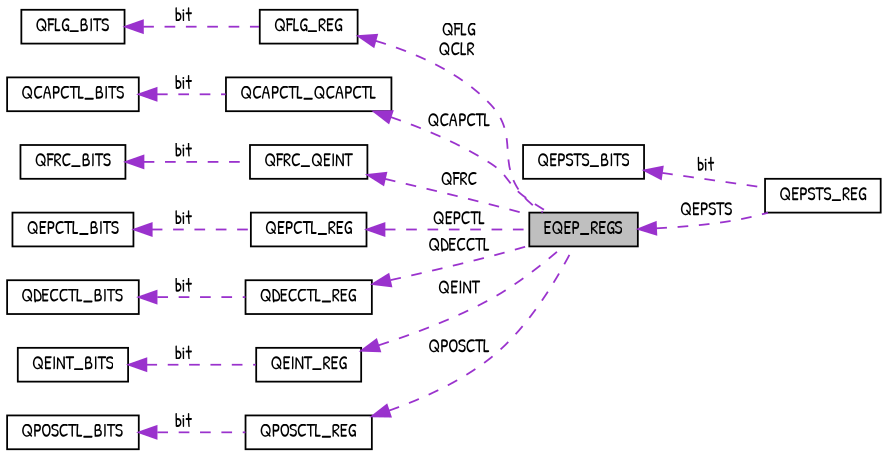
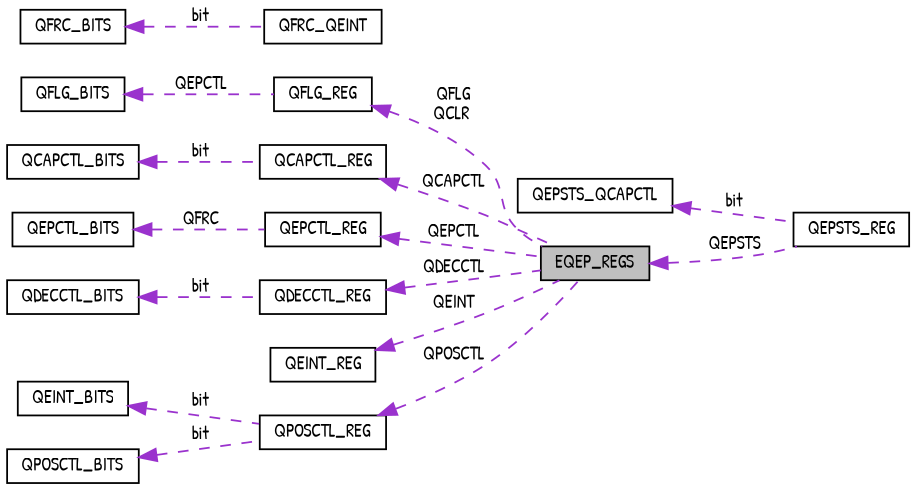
edge "QFLG_REG" -> "QFLG_BITS": label " bit" -> " QEPCTL"
node "QCAPCTL_QCAPCTL": label "QCAPCTL_QCAPCTL" -> "QCAPCTL_REG"
node "QEPSTS_BITS": label "QEPSTS_BITS" -> "QEPSTS_QCAPCTL"
edge "EQEP_REGS" -> "QFRC_QEINT": removed, label "QFRC"
edge "QEPCTL_REG" -> "QEPCTL_BITS": label " bit" -> " QFRC"
edge "QEINT_REG" -> "QEINT_BITS": now "QPOSCTL_REG" -> "QEINT_BITS"
